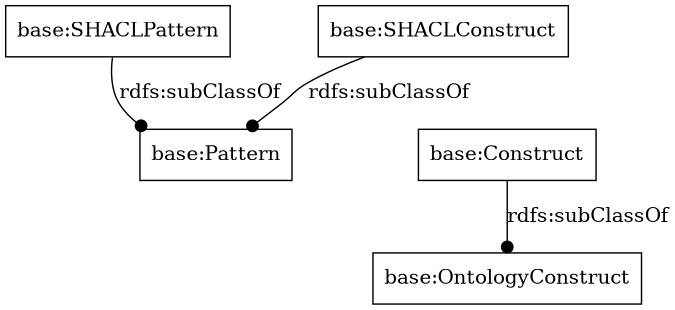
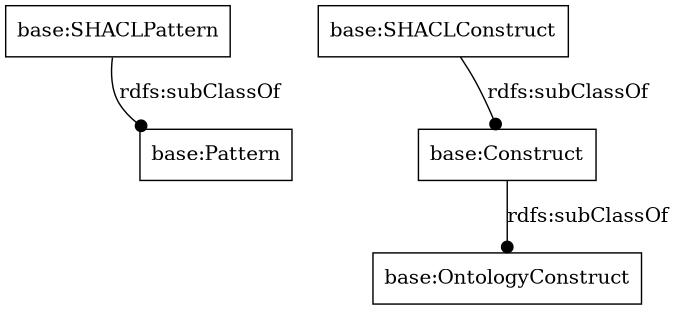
edge "base:SHACLConstruct" -> "base:Pattern": now "base:SHACLConstruct" -> "base:Construct"
